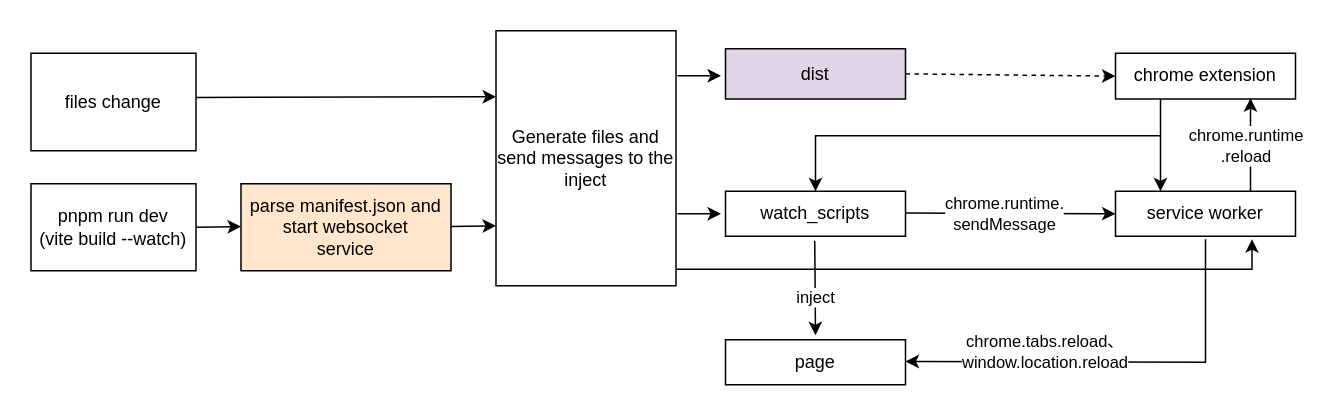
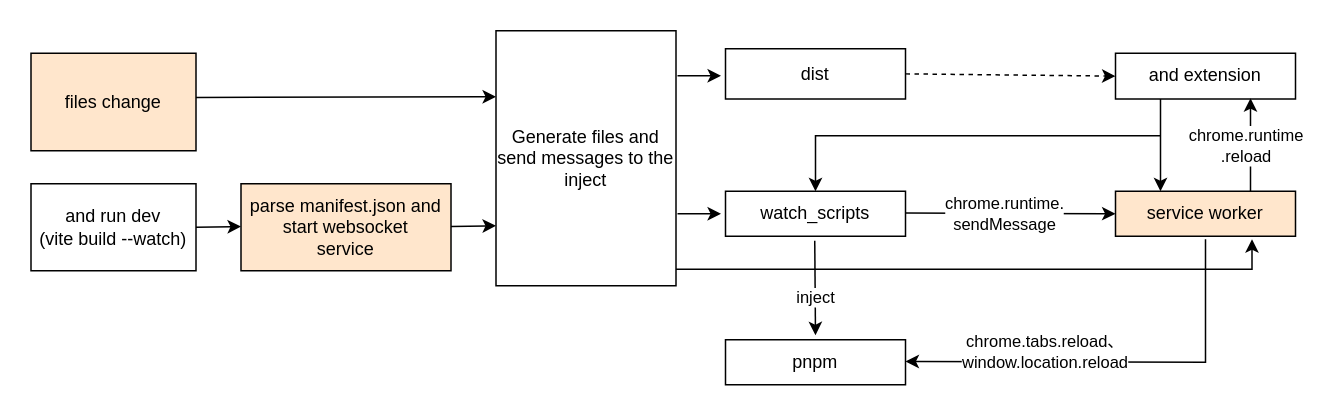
node "dist": fillcolor #e1d5e7 -> #ffffff
node "chrome extension": label "chrome extension" -> "and extension"
node "files change": fillcolor #ffffff -> #ffe6cc
node "service worker": fillcolor #ffffff -> #ffe6cc
node "pnpm run dev (vite build --watch)": label "pnpm run dev (vite build --watch)" -> "and run dev (vite build --watch)"
node "page": label "page" -> "pnpm"
